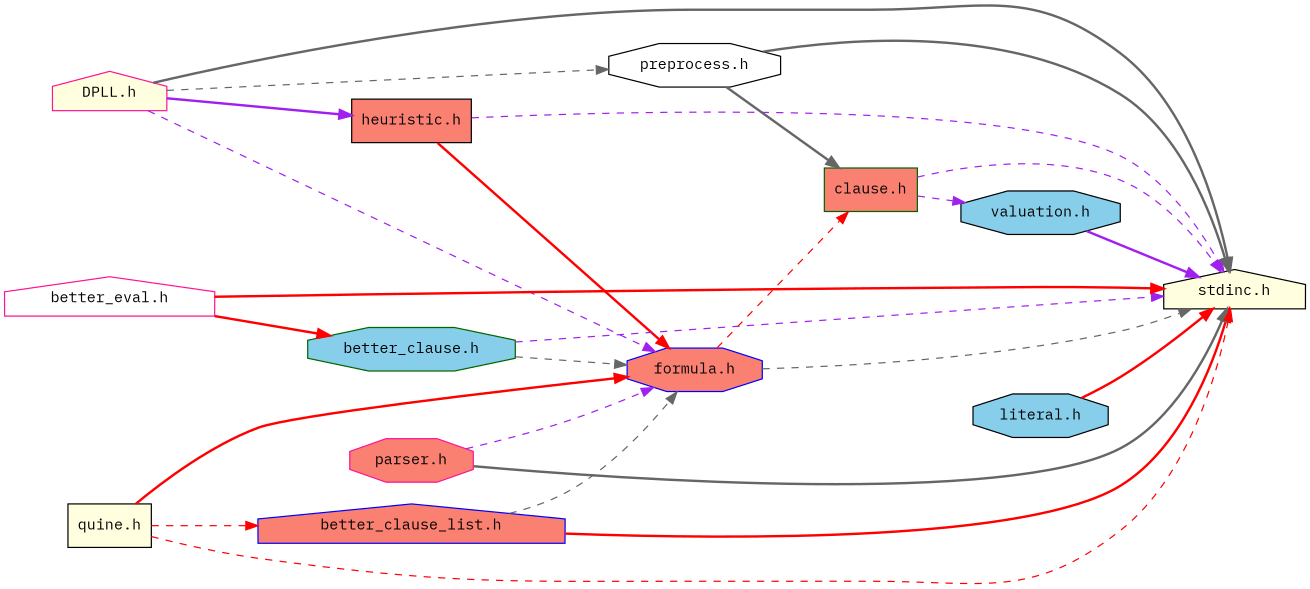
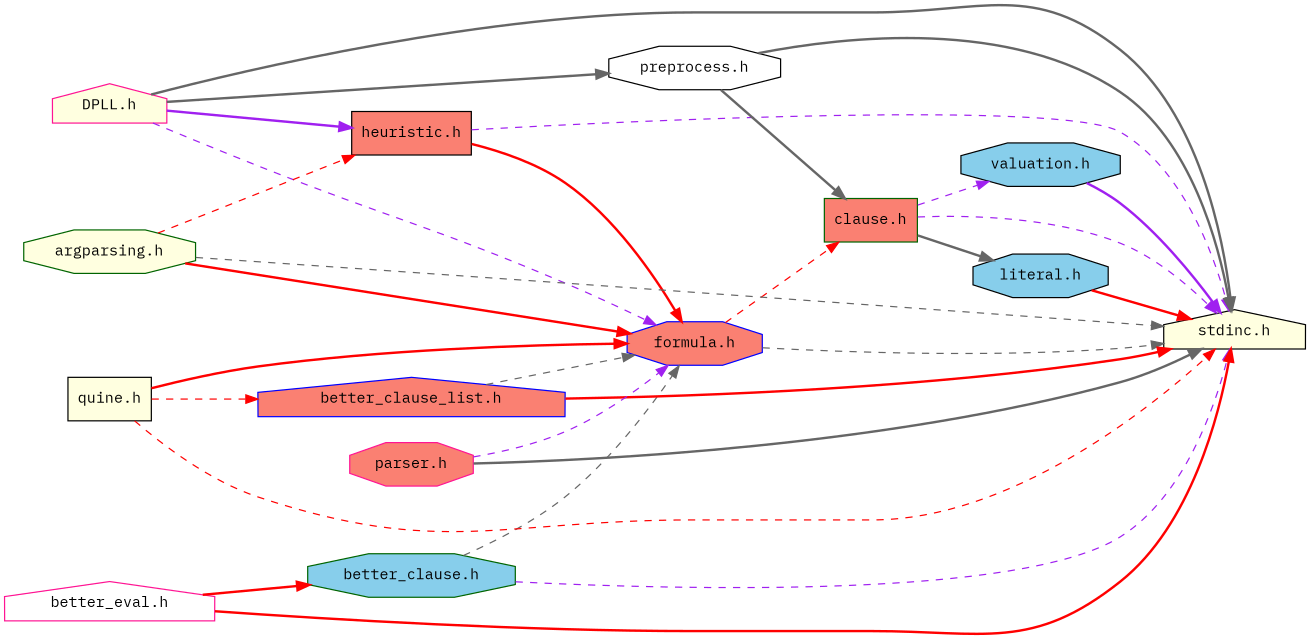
edge "DPLL.h" -> "preprocess.h": style dashed -> bold
edge "clause.h" -> "literal.h": added
node "argparsing.h": added
